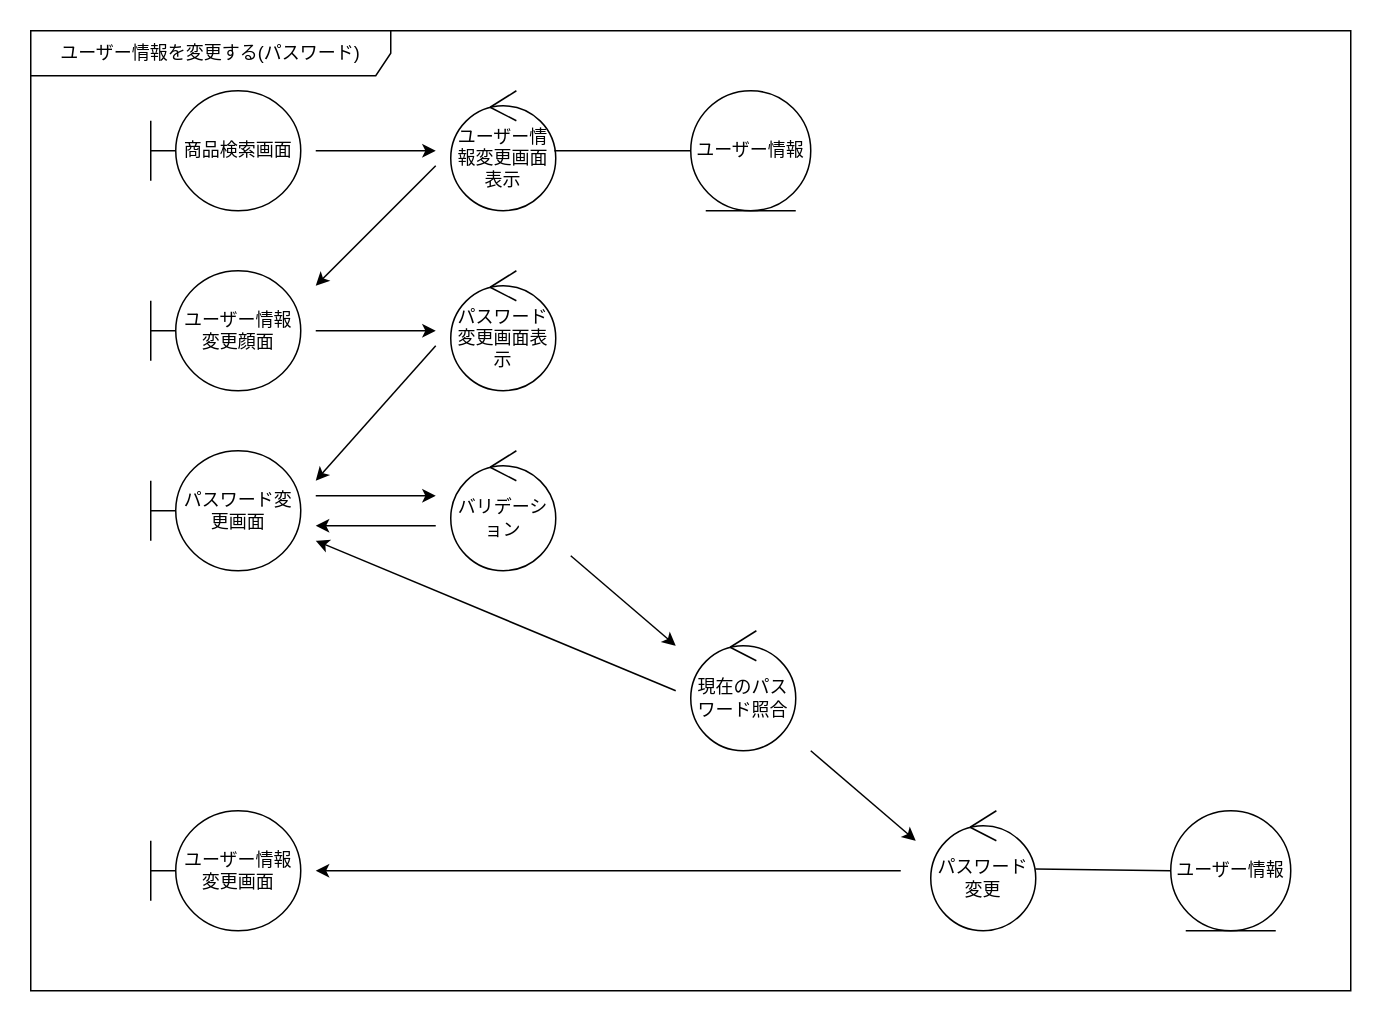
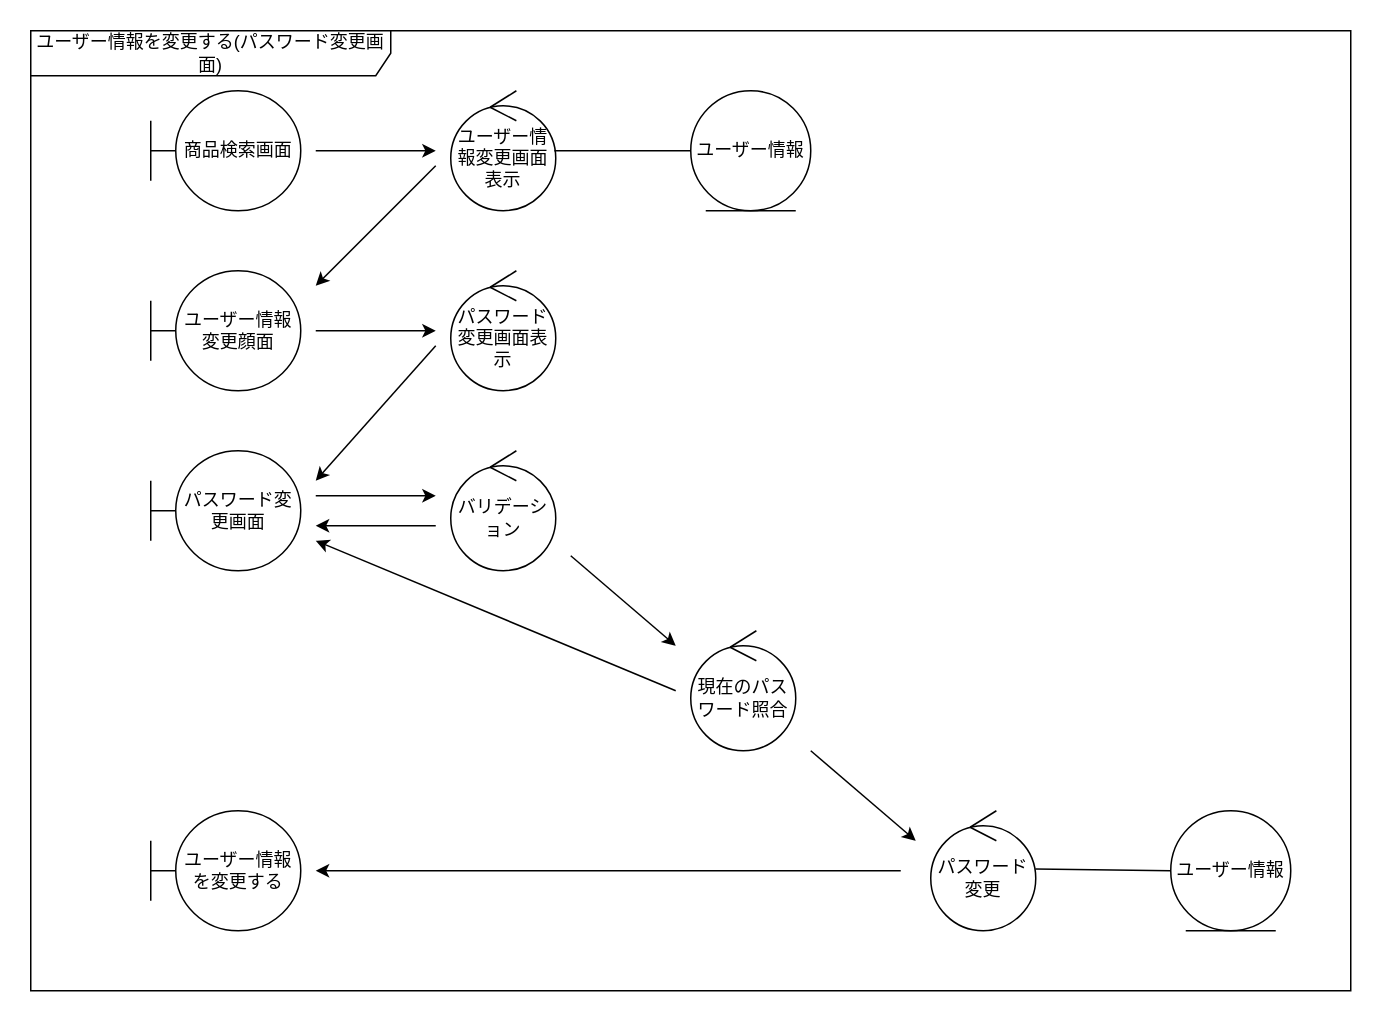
node "ユーザー情報を変更する(パスワード)": label "ユーザー情報を変更する(パスワード)" -> "ユーザー情報を変更する(パスワード変更画面)"
node "ユーザー情報変更画面": label "ユーザー情報変更画面" -> "ユーザー情報を変更する"
